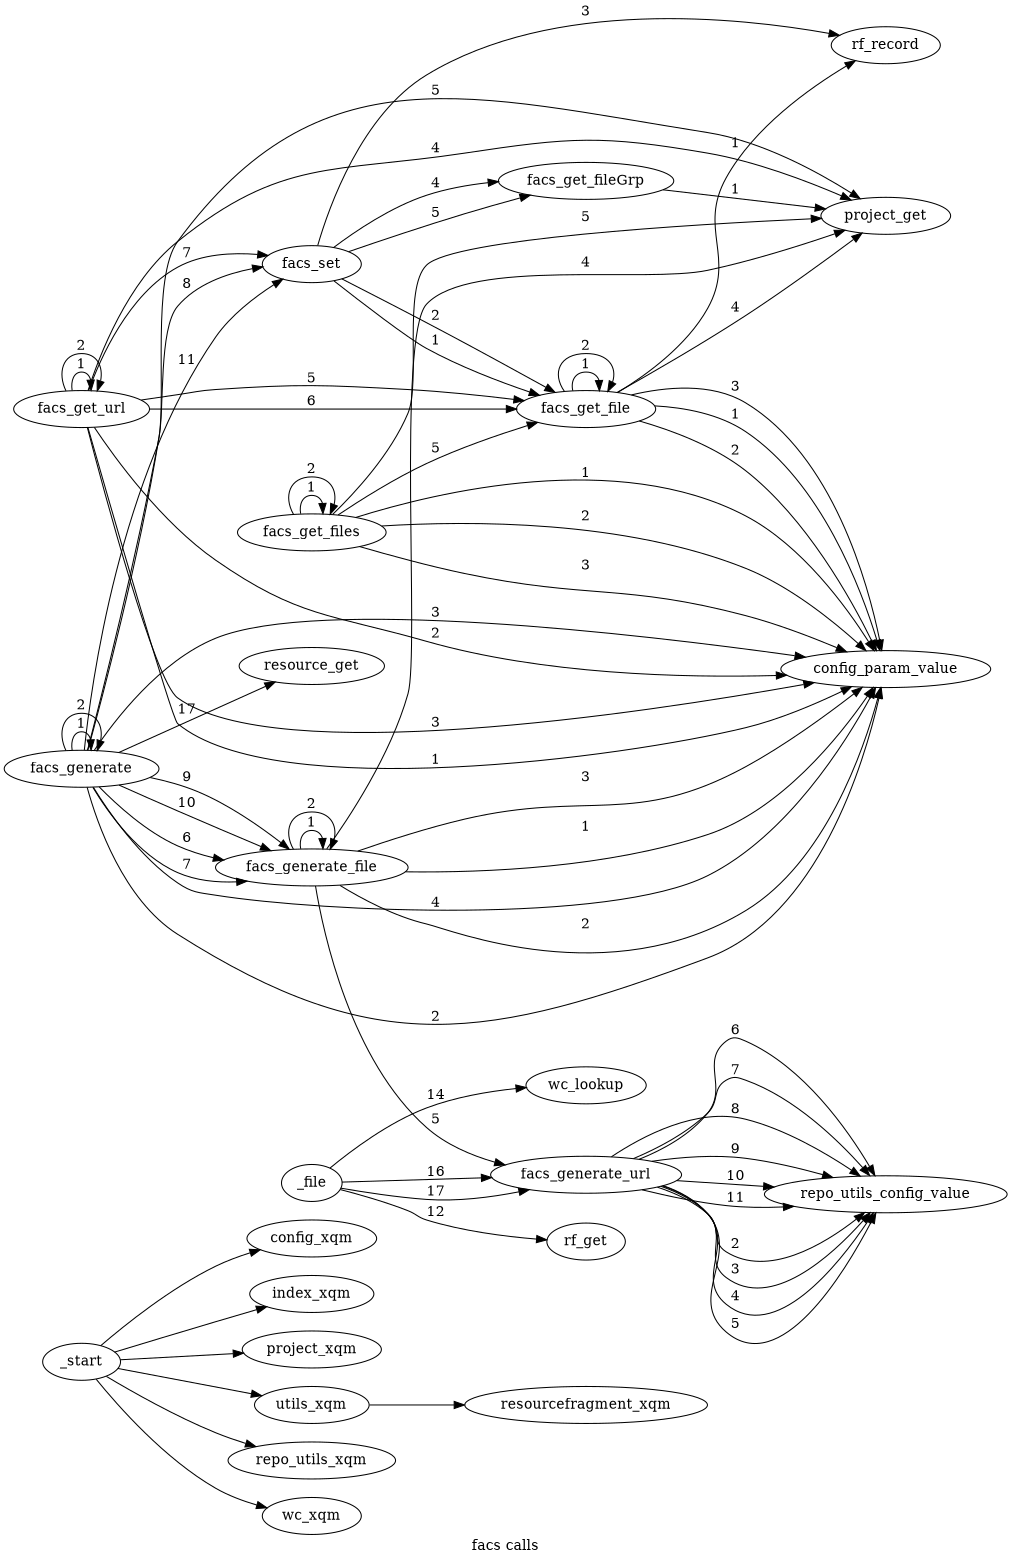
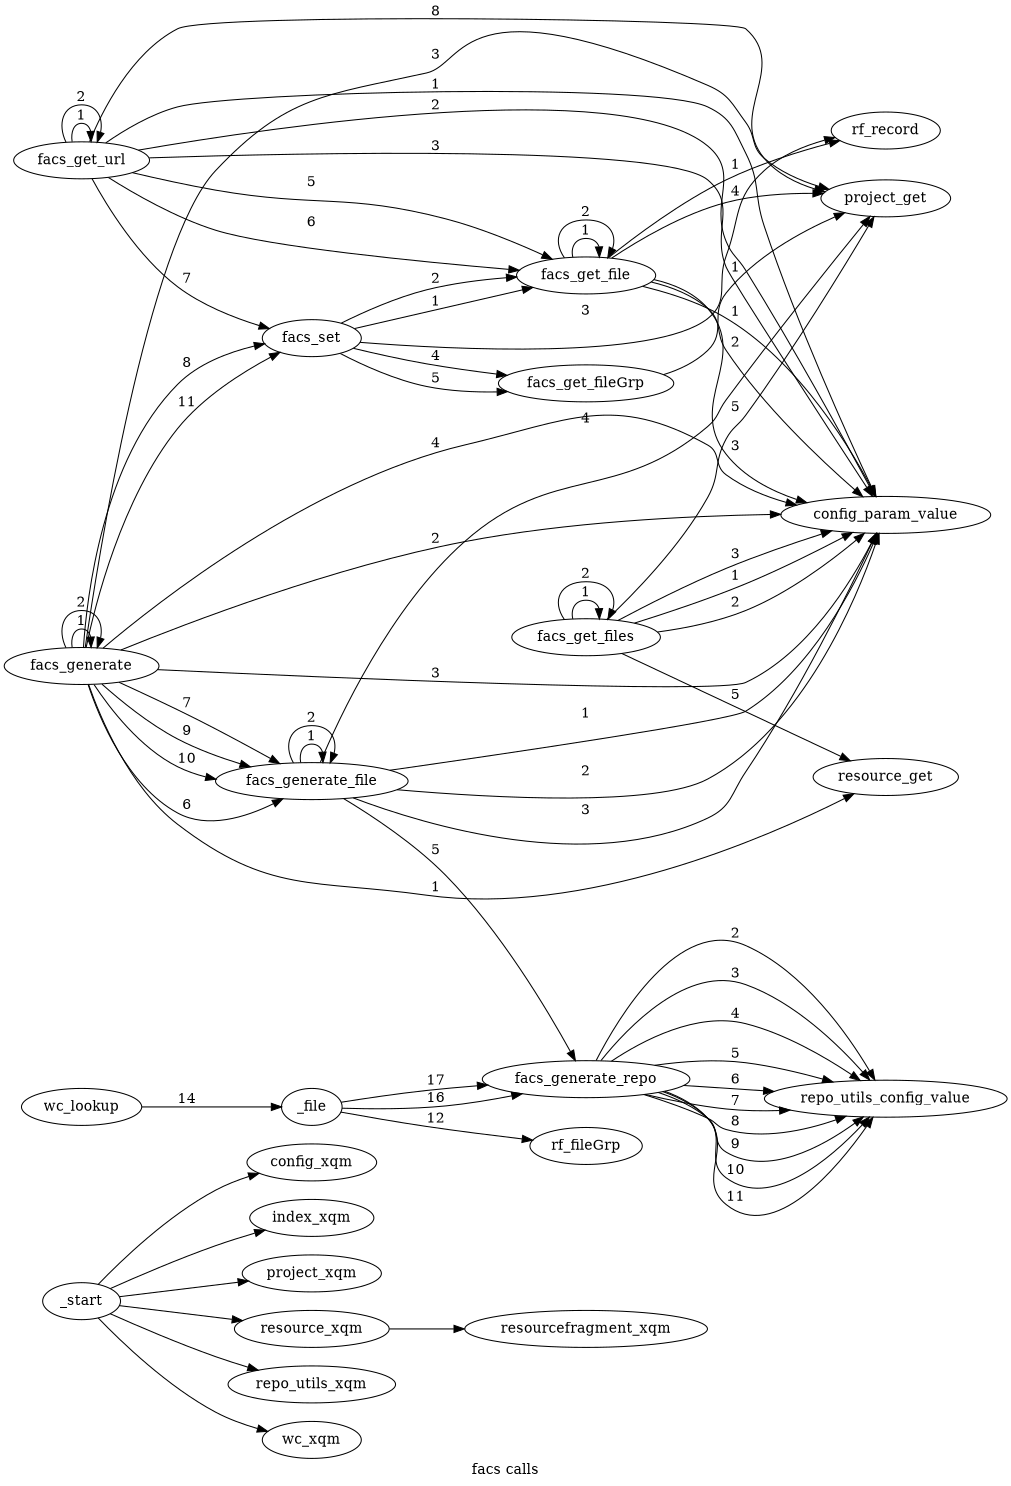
edge "facs_generate" -> "project_get": label "5" -> "3"
edge "facs_get_url" -> "project_get": label "4" -> "8"
edge "facs_get_files" -> "facs_get_file": now "facs_get_files" -> "resource_get"
edge "facs_generate" -> "resource_get": label "17" -> "1"
edge "_file" -> "wc_lookup": reversed
node "facs_generate_url": label "facs_generate_url" -> "facs_generate_repo"
node "rf_get": label "rf_get" -> "rf_fileGrp"
node "utils_xqm": label "utils_xqm" -> "resource_xqm"
